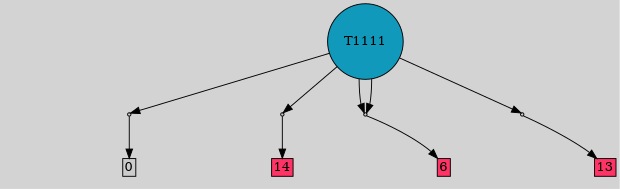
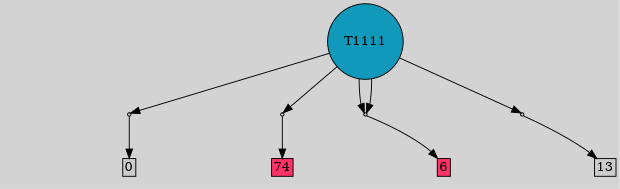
node "14": label "14" -> "74"
node "13": fillcolor #ff3366 -> #cccccc
